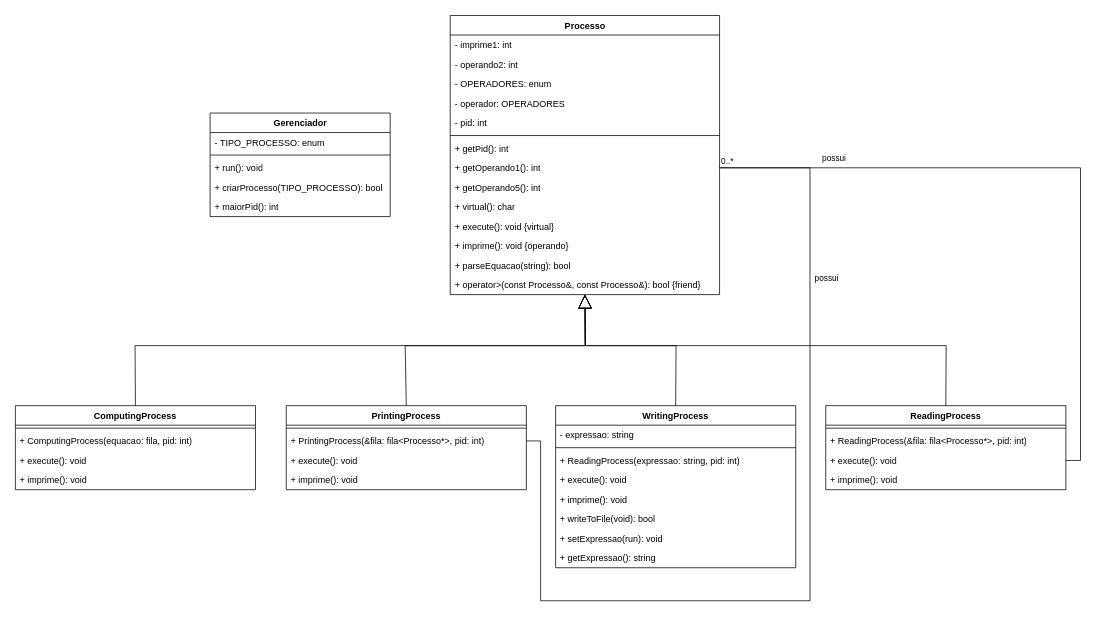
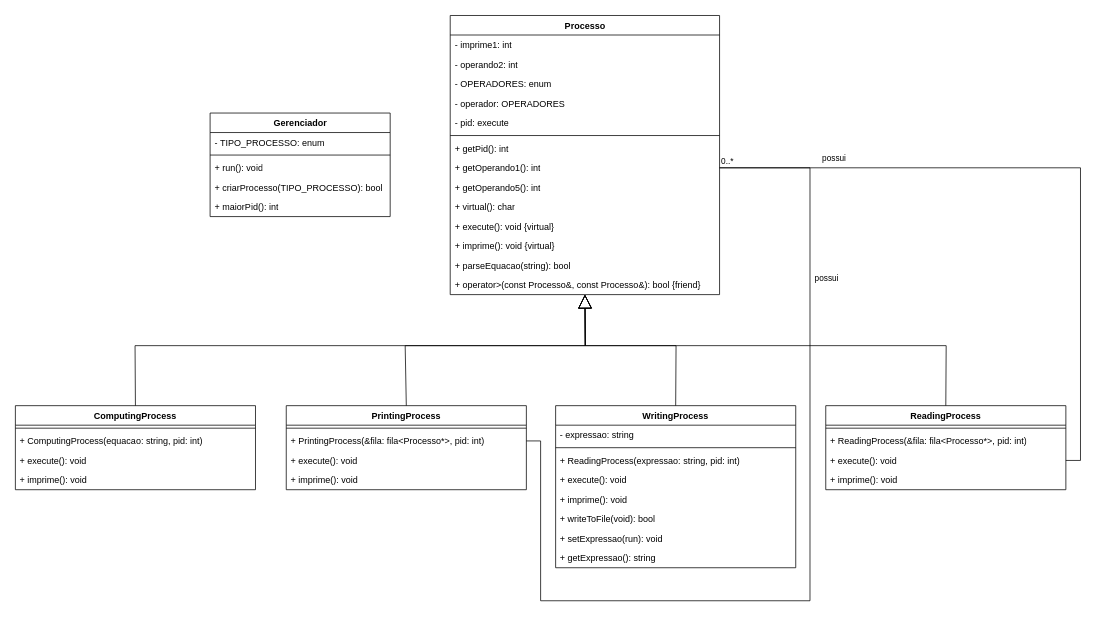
node "- pid: int": label "- pid: int" -> "- pid: execute"
node "+ imprime(): void {operando}": label "+ imprime(): void {operando}" -> "+ imprime(): void {virtual}"
node "+ ComputingProcess(equacao: fila, pid: int)": label "+ ComputingProcess(equacao: fila, pid: int)" -> "+ ComputingProcess(equacao: string, pid: int)"
